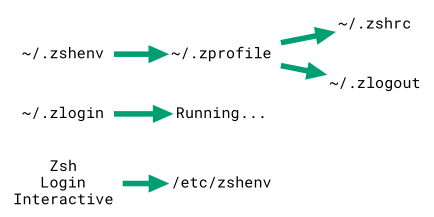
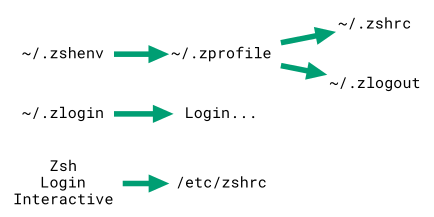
node "Running...": label "Running..." -> "Login..."
node "/etc/zshenv": label "/etc/zshenv" -> "/etc/zshrc"
